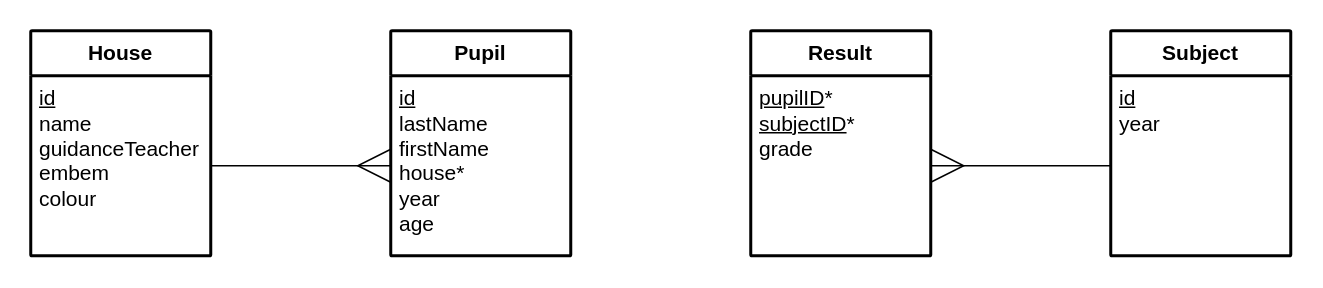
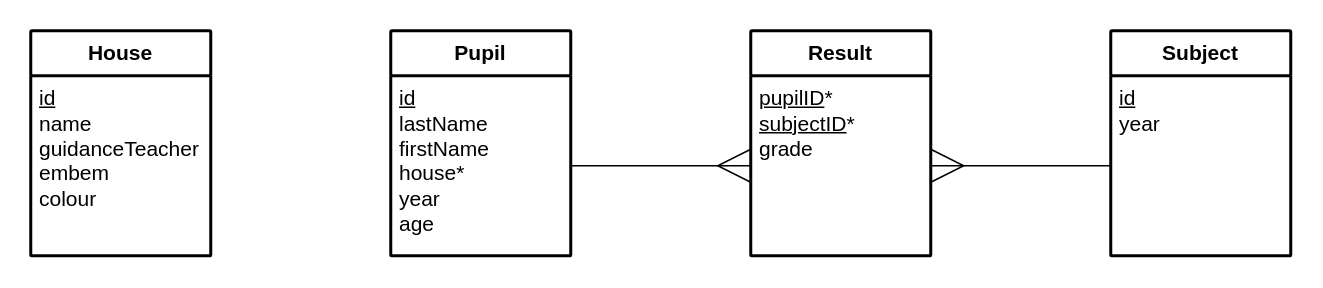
edge "id name guidanceTeacher embem colour" -> "id lastName firstName house* year age": removed
edge "id lastName firstName house* year age" -> "pupilID* subjectID* grade": added
